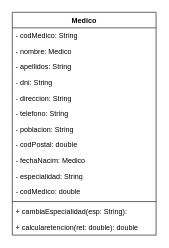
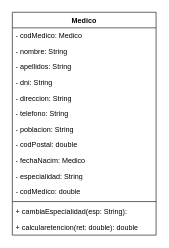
node "- codMedico: String": label "- codMedico: String" -> "- codMedico: Medico"
node "- nombre: Medico": label "- nombre: Medico" -> "- nombre: String"
